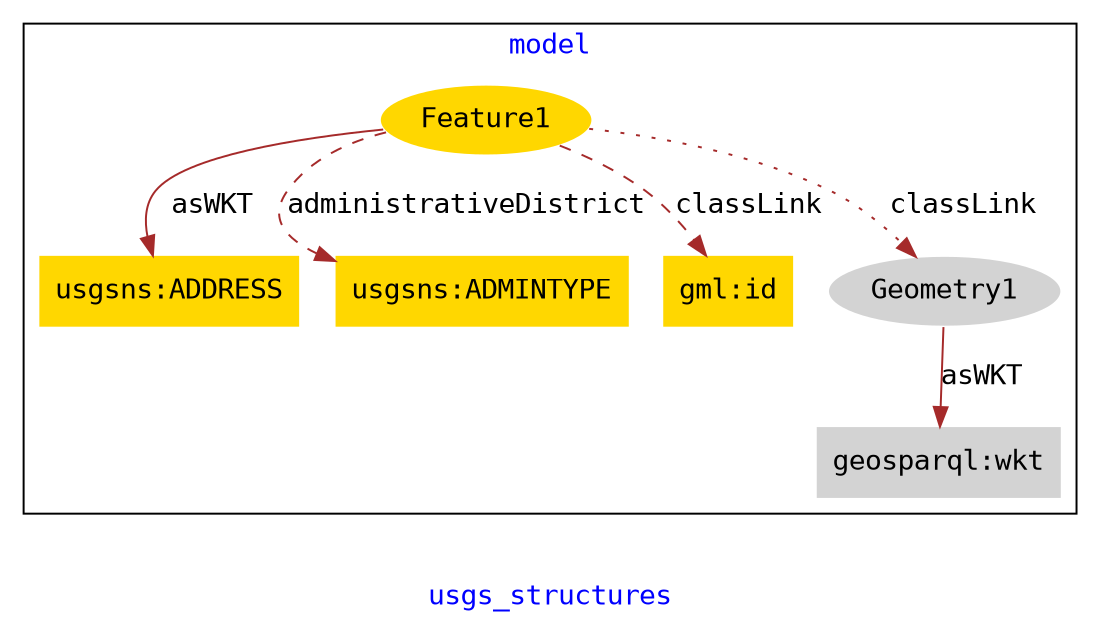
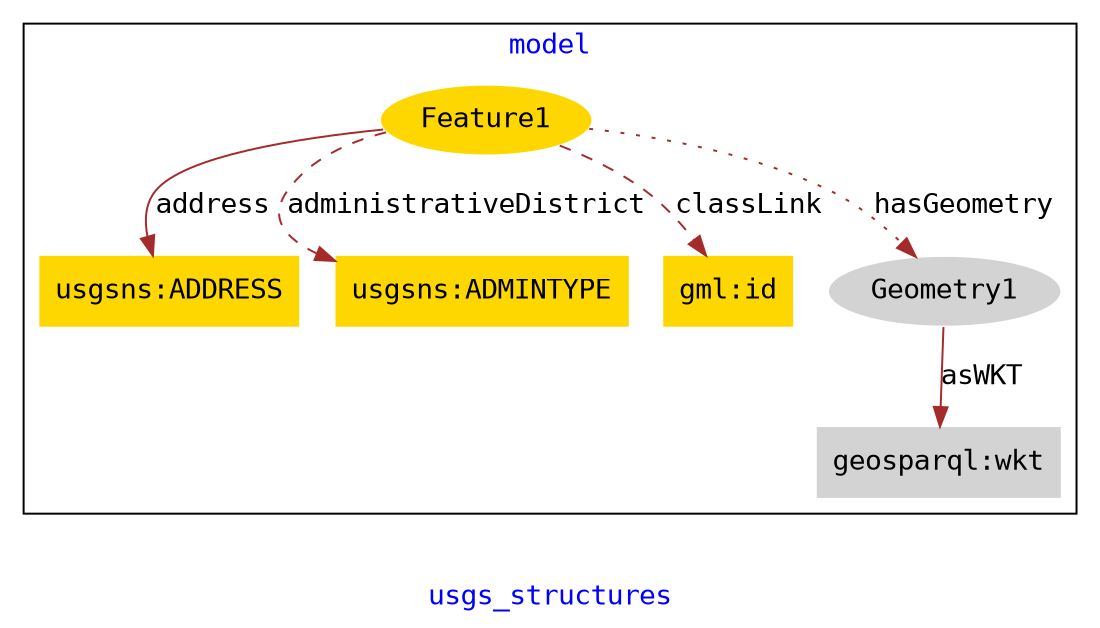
edge "Feature1" -> "usgsns:ADDRESS": label "asWKT" -> "address"
edge "Feature1" -> "Geometry1": label "classLink" -> "hasGeometry"
